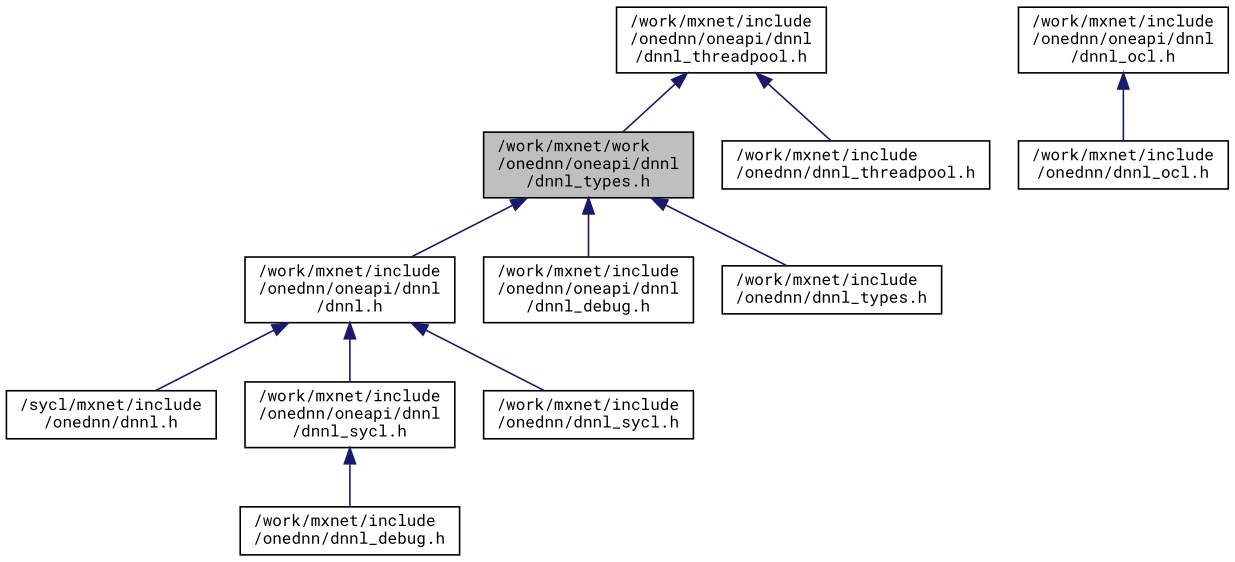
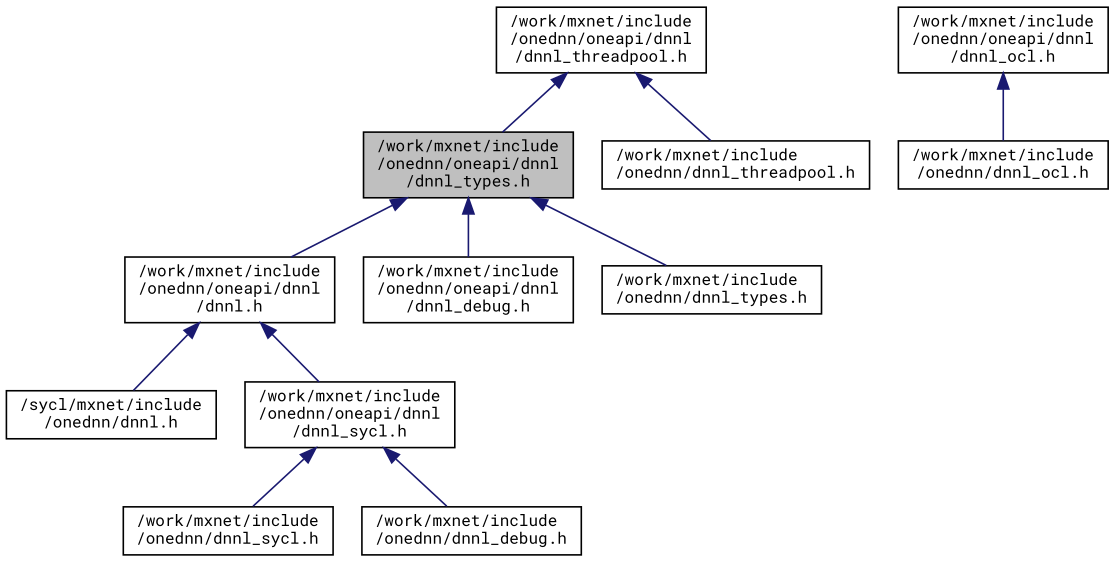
node "/work/mxnet/work /onednn/oneapi/dnnl /dnnl_types.h": label "/work/mxnet/work /onednn/oneapi/dnnl /dnnl_types.h" -> "/work/mxnet/include /onednn/oneapi/dnnl /dnnl_types.h"
edge "/work/mxnet/include /onednn/dnnl_sycl.h" -> "/work/mxnet/include /onednn/oneapi/dnnl /dnnl.h": now "/work/mxnet/include /onednn/dnnl_sycl.h" -> "/work/mxnet/include /onednn/oneapi/dnnl /dnnl_sycl.h"
